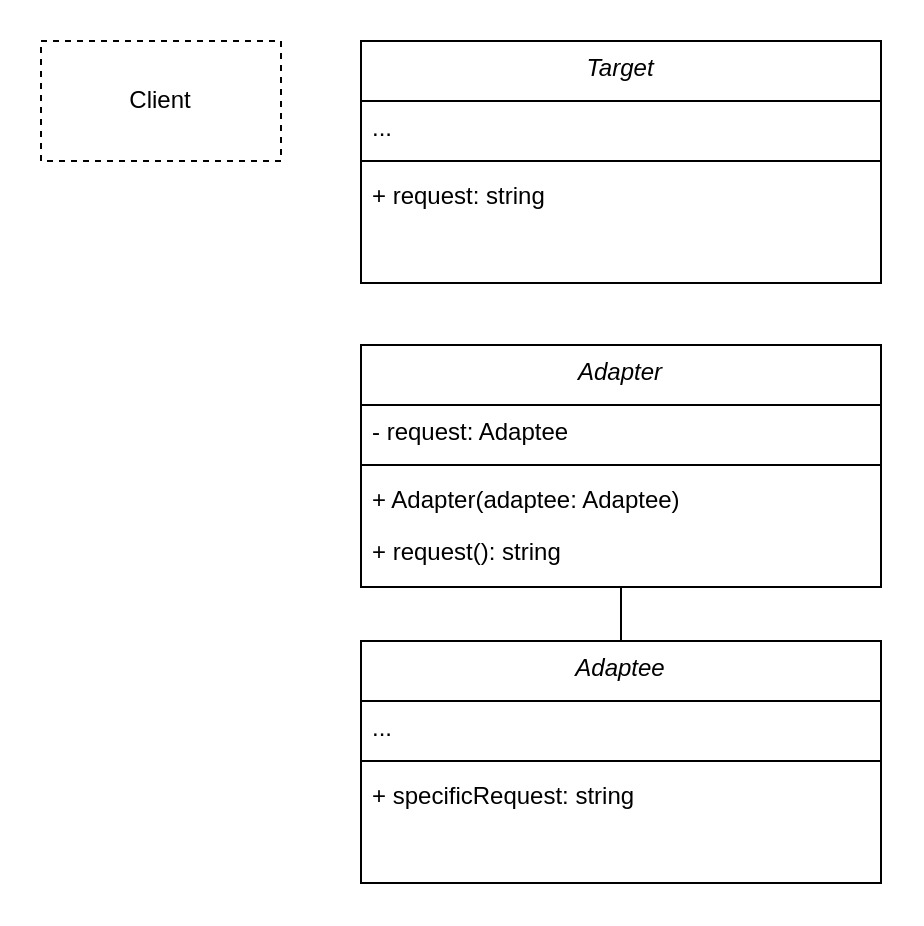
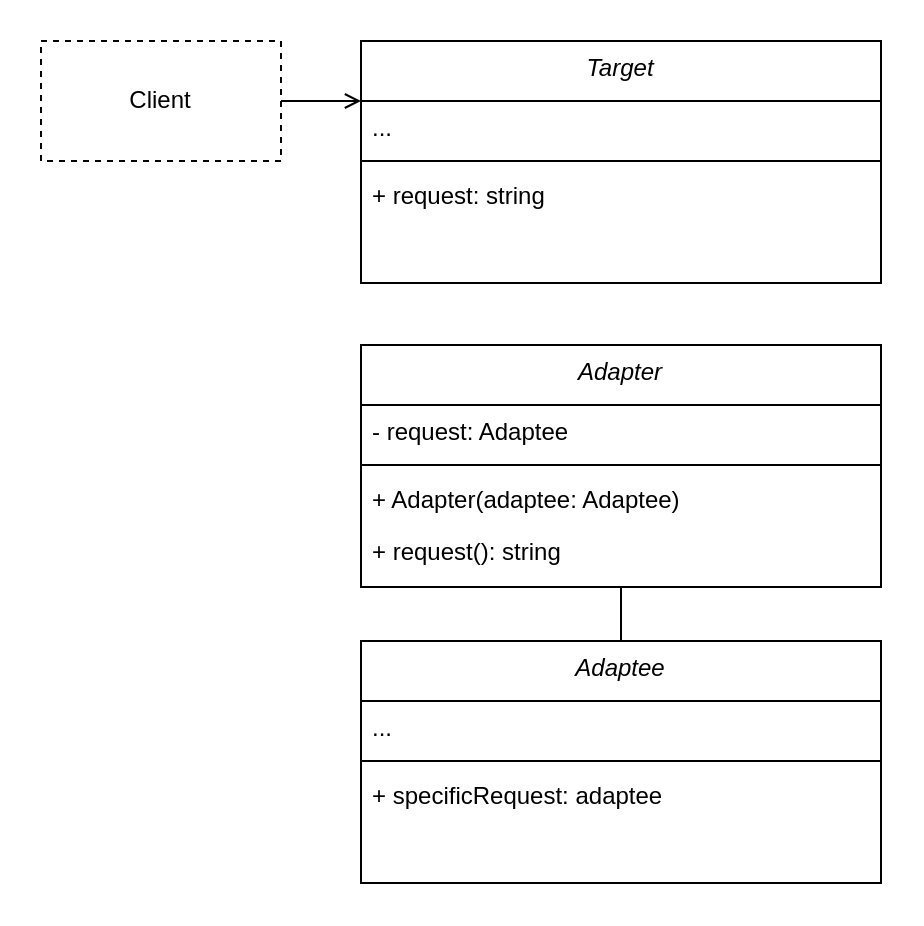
edge "Client" -> "Target": added
node "+ specificRequest: string": label "+ specificRequest: string" -> "+ specificRequest: adaptee"
